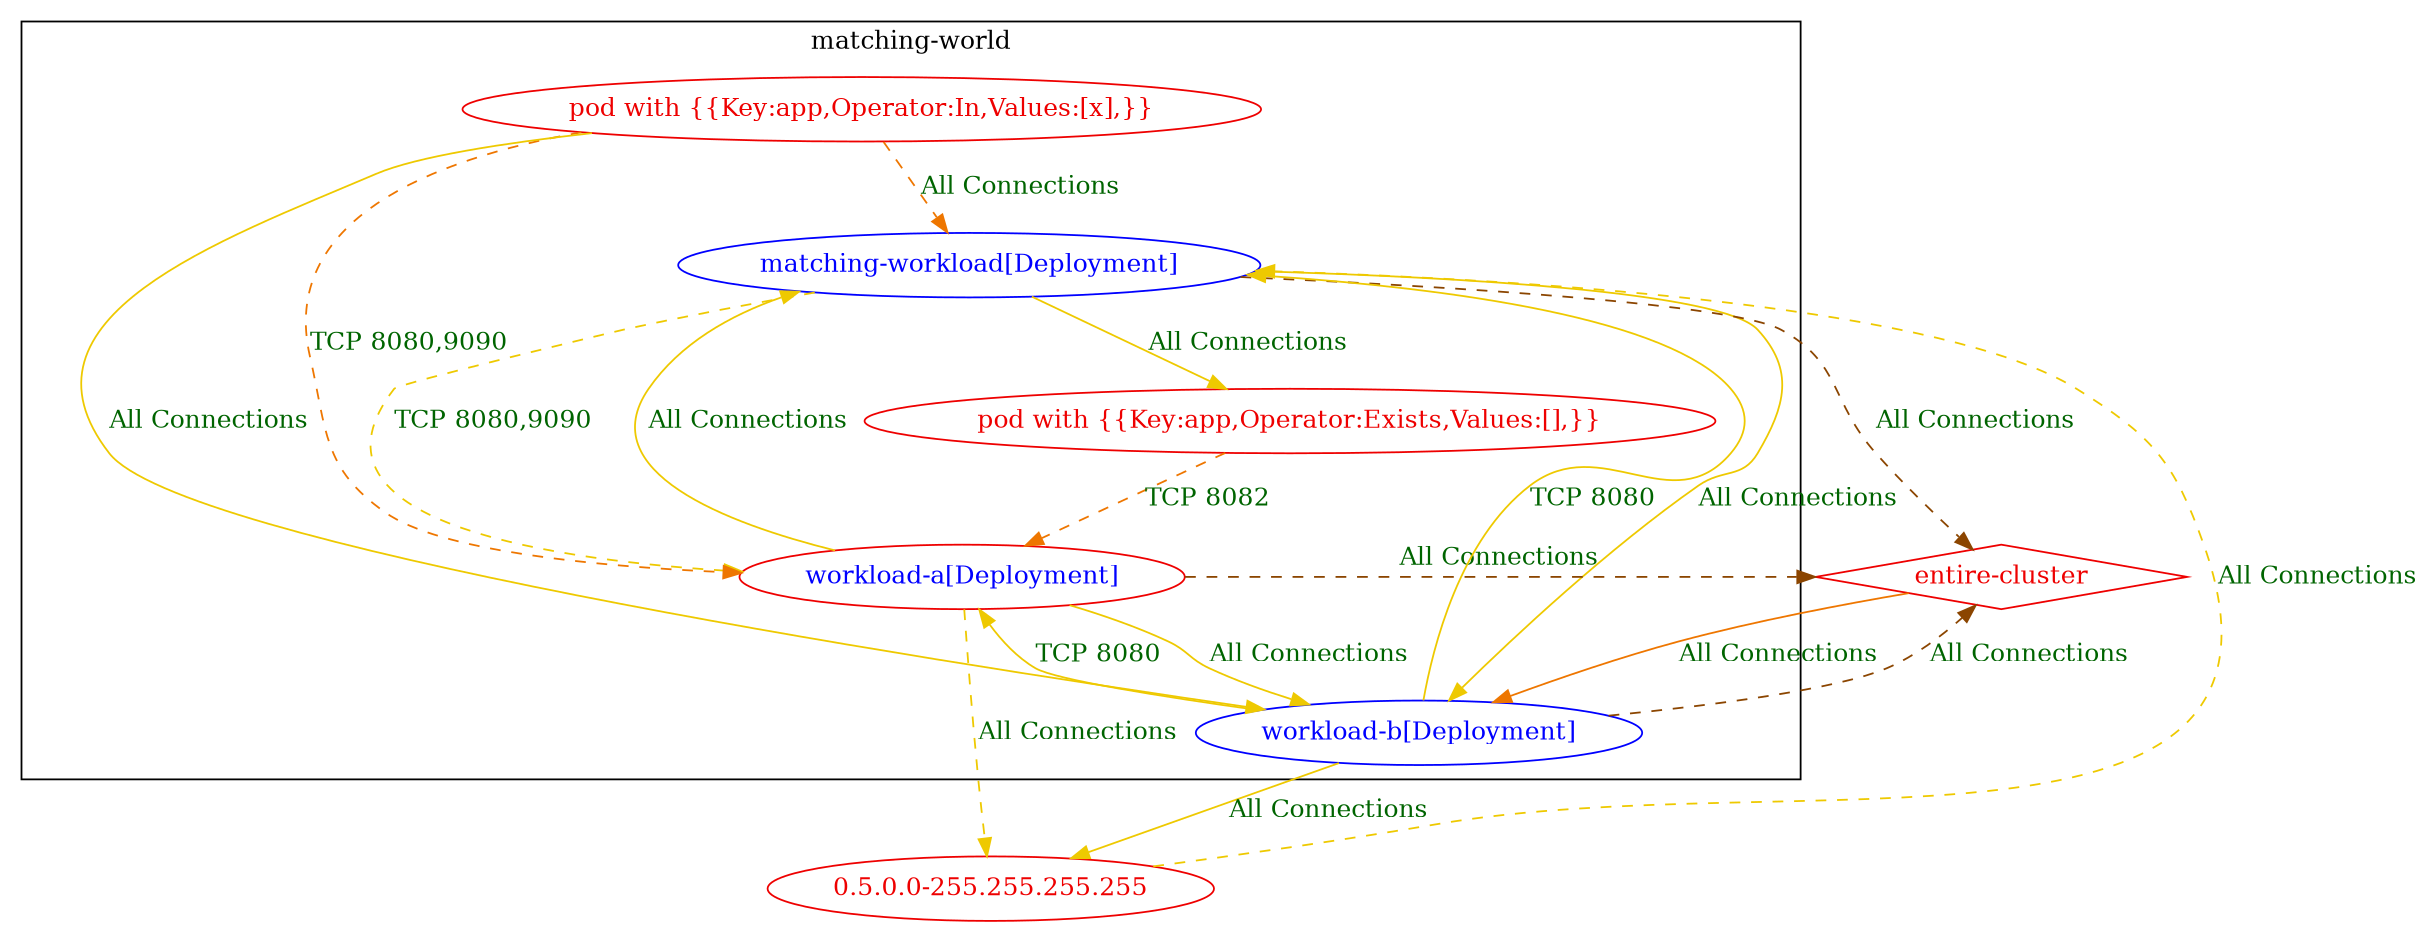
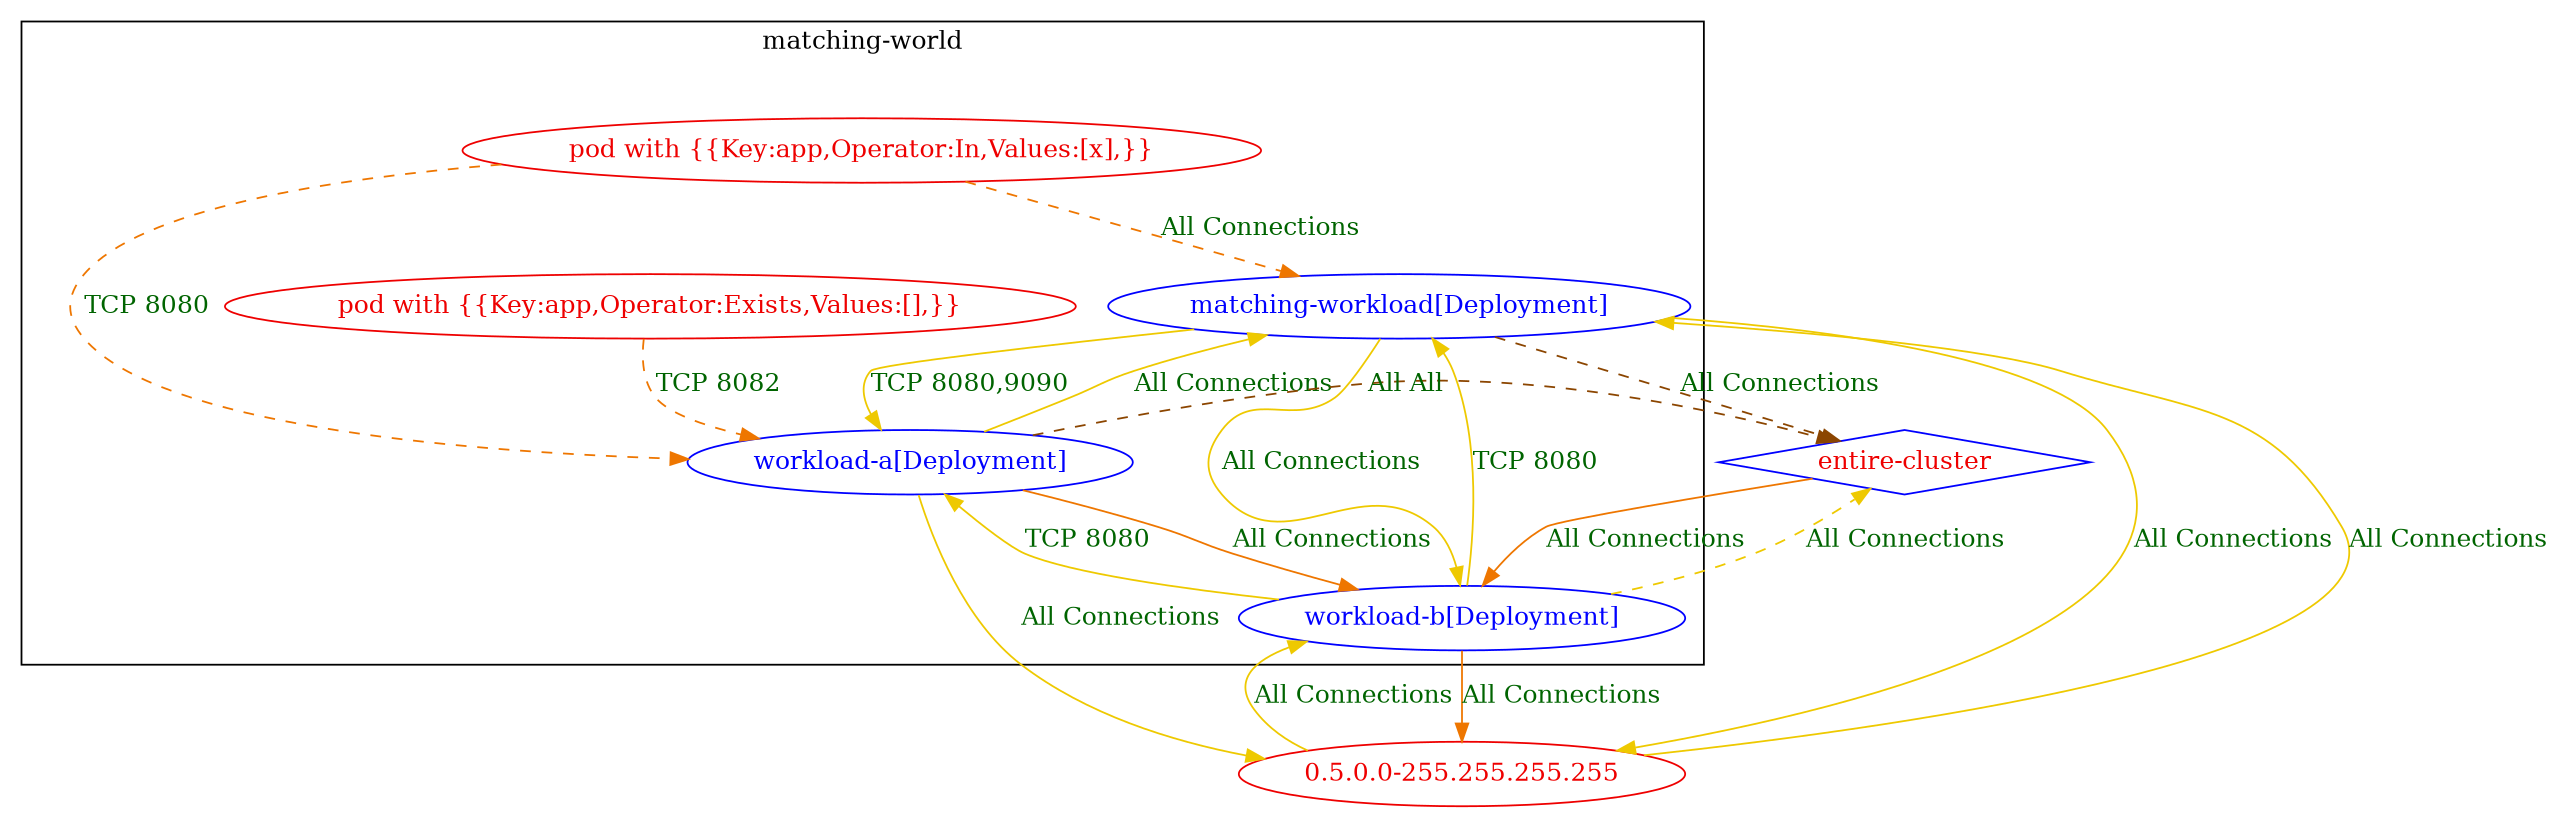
edge "matching-workload[Deployment]" -> "pod with {{Key:app,Operator:Exists,Values:[],}}": now "matching-workload[Deployment]" -> "0.5.0.0-255.255.255.255"
edge "pod with {{Key:app,Operator:In,Values:[x],}}" -> "workload-a[Deployment]": label "TCP 8080,9090" -> "TCP 8080"
edge "matching-workload[Deployment]" -> "workload-a[Deployment]": style dashed -> solid
edge "pod with {{Key:app,Operator:In,Values:[x],}}" -> "workload-b[Deployment]": now "0.5.0.0-255.255.255.255" -> "workload-b[Deployment]"
edge "workload-a[Deployment]" -> "entire-cluster": label "All Connections" -> "All All"
node "workload-a[Deployment]": color red2 -> blue
node "entire-cluster": color red2 -> blue
edge "workload-a[Deployment]" -> "workload-b[Deployment]": color gold2 -> darkorange2
edge "0.5.0.0-255.255.255.255" -> "matching-workload[Deployment]": style dashed -> solid
edge "workload-b[Deployment]" -> "entire-cluster": color darkorange4 -> gold2
edge "workload-a[Deployment]" -> "0.5.0.0-255.255.255.255": style dashed -> solid
edge "workload-b[Deployment]" -> "0.5.0.0-255.255.255.255": color gold2 -> darkorange2
